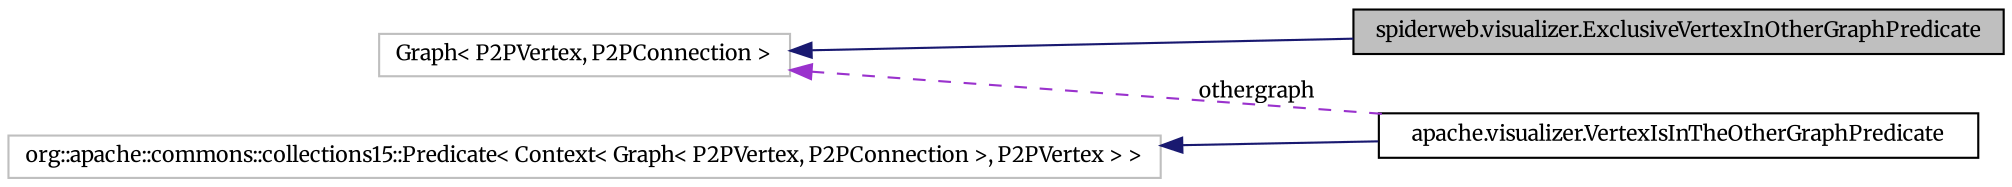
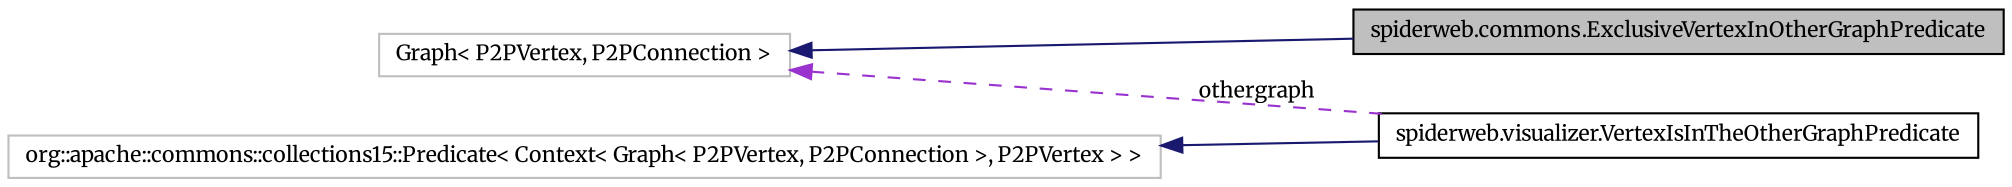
node "spiderweb.visualizer.ExclusiveVertexInOtherGraphPredicate": label "spiderweb.visualizer.ExclusiveVertexInOtherGraphPredicate" -> "spiderweb.commons.ExclusiveVertexInOtherGraphPredicate"
node "apache.visualizer.VertexIsInTheOtherGraphPredicate": label "apache.visualizer.VertexIsInTheOtherGraphPredicate" -> "spiderweb.visualizer.VertexIsInTheOtherGraphPredicate"
